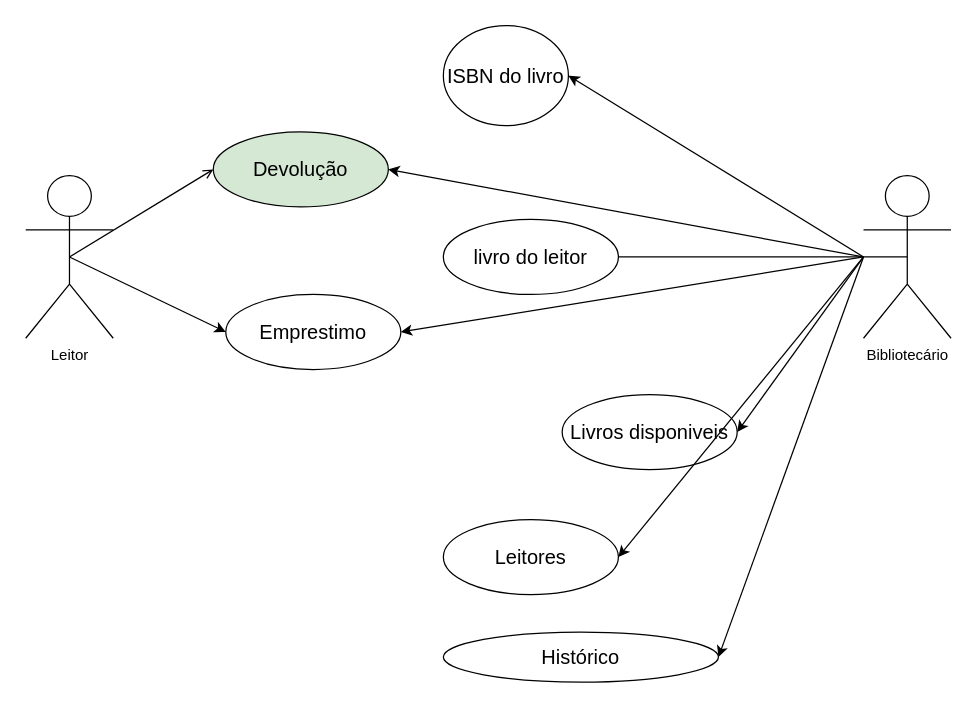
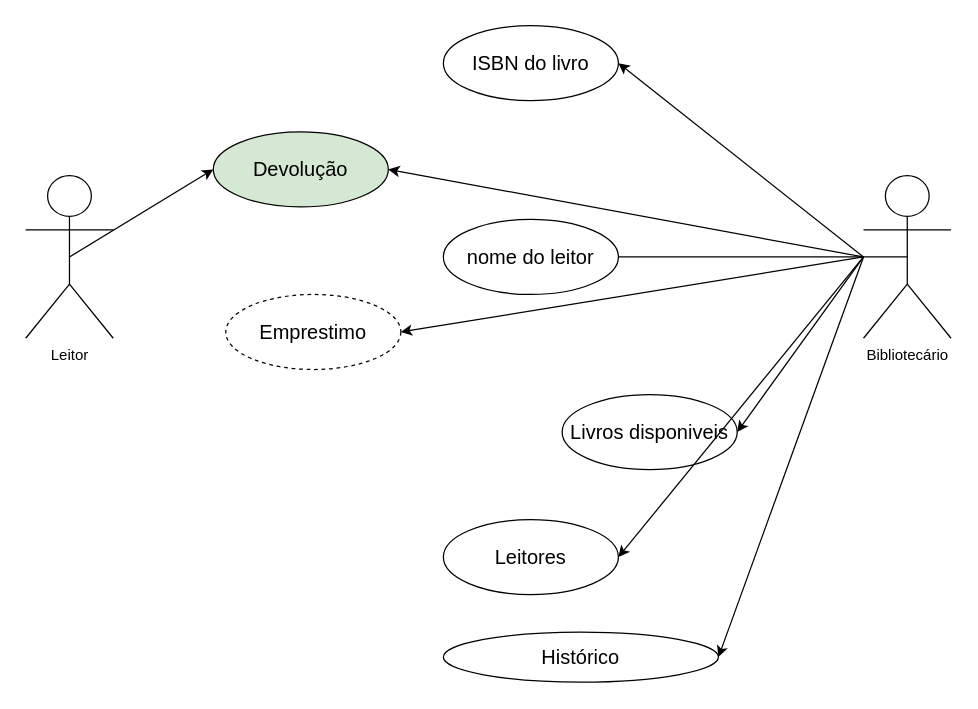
node "ISBN do livro": size 125x100 -> 175x75
edge "Leitor" -> "Devolução": arrowhead open -> classic
node "livro do leitor": label "livro do leitor" -> "nome do leitor"
edge "Leitor" -> "Emprestimo": removed
node "Emprestimo": style solid -> dashed
